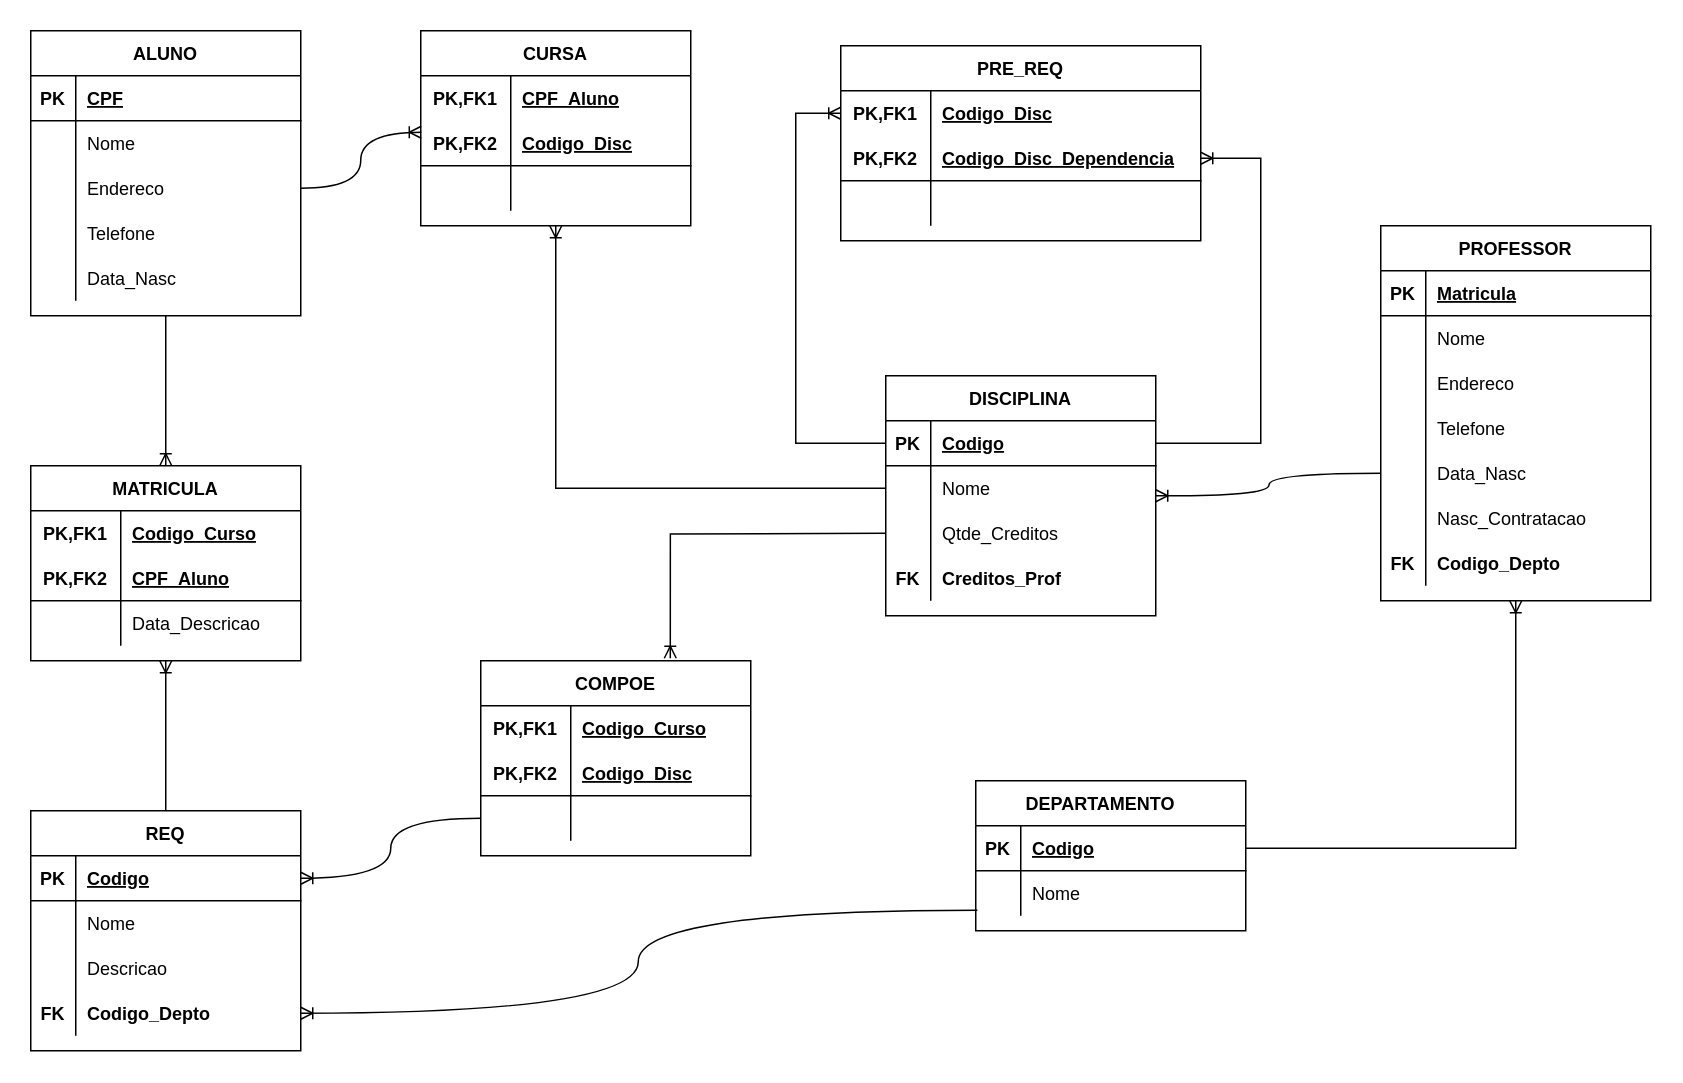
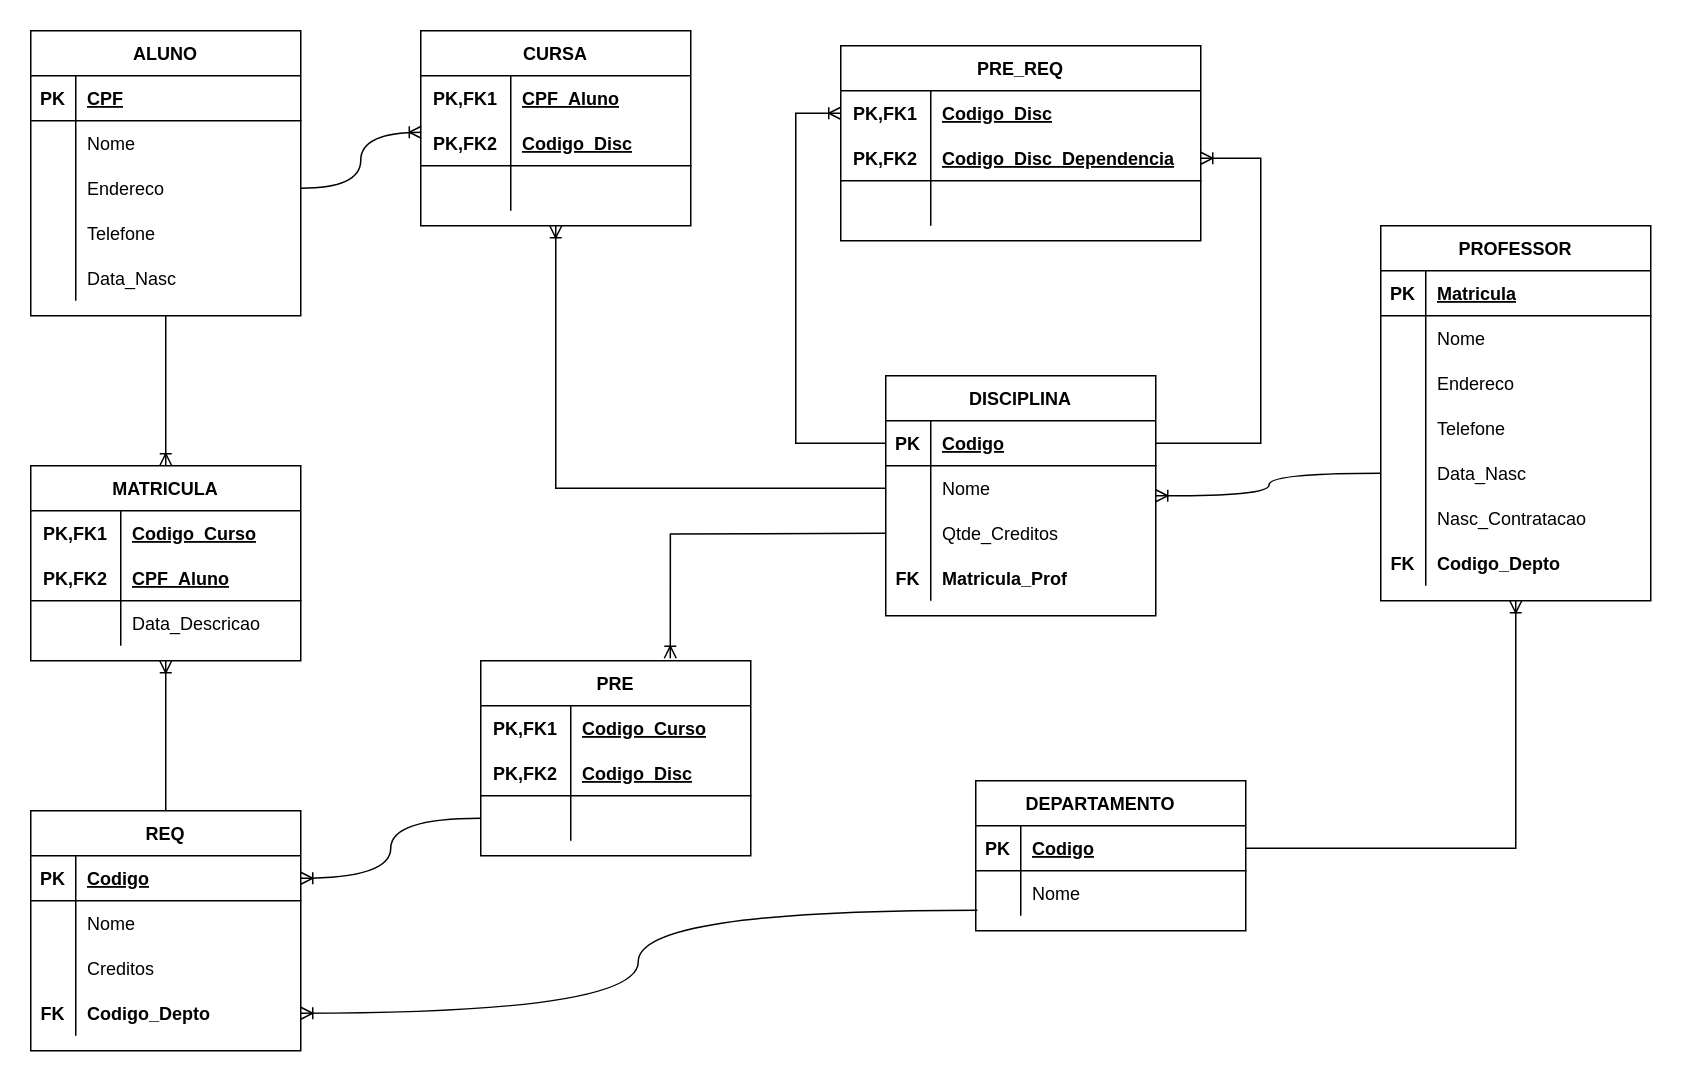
node "Creditos_Prof": label "Creditos_Prof" -> "Matricula_Prof"
node "COMPOE": label "COMPOE" -> "PRE"
node "Descricao": label "Descricao" -> "Creditos"
